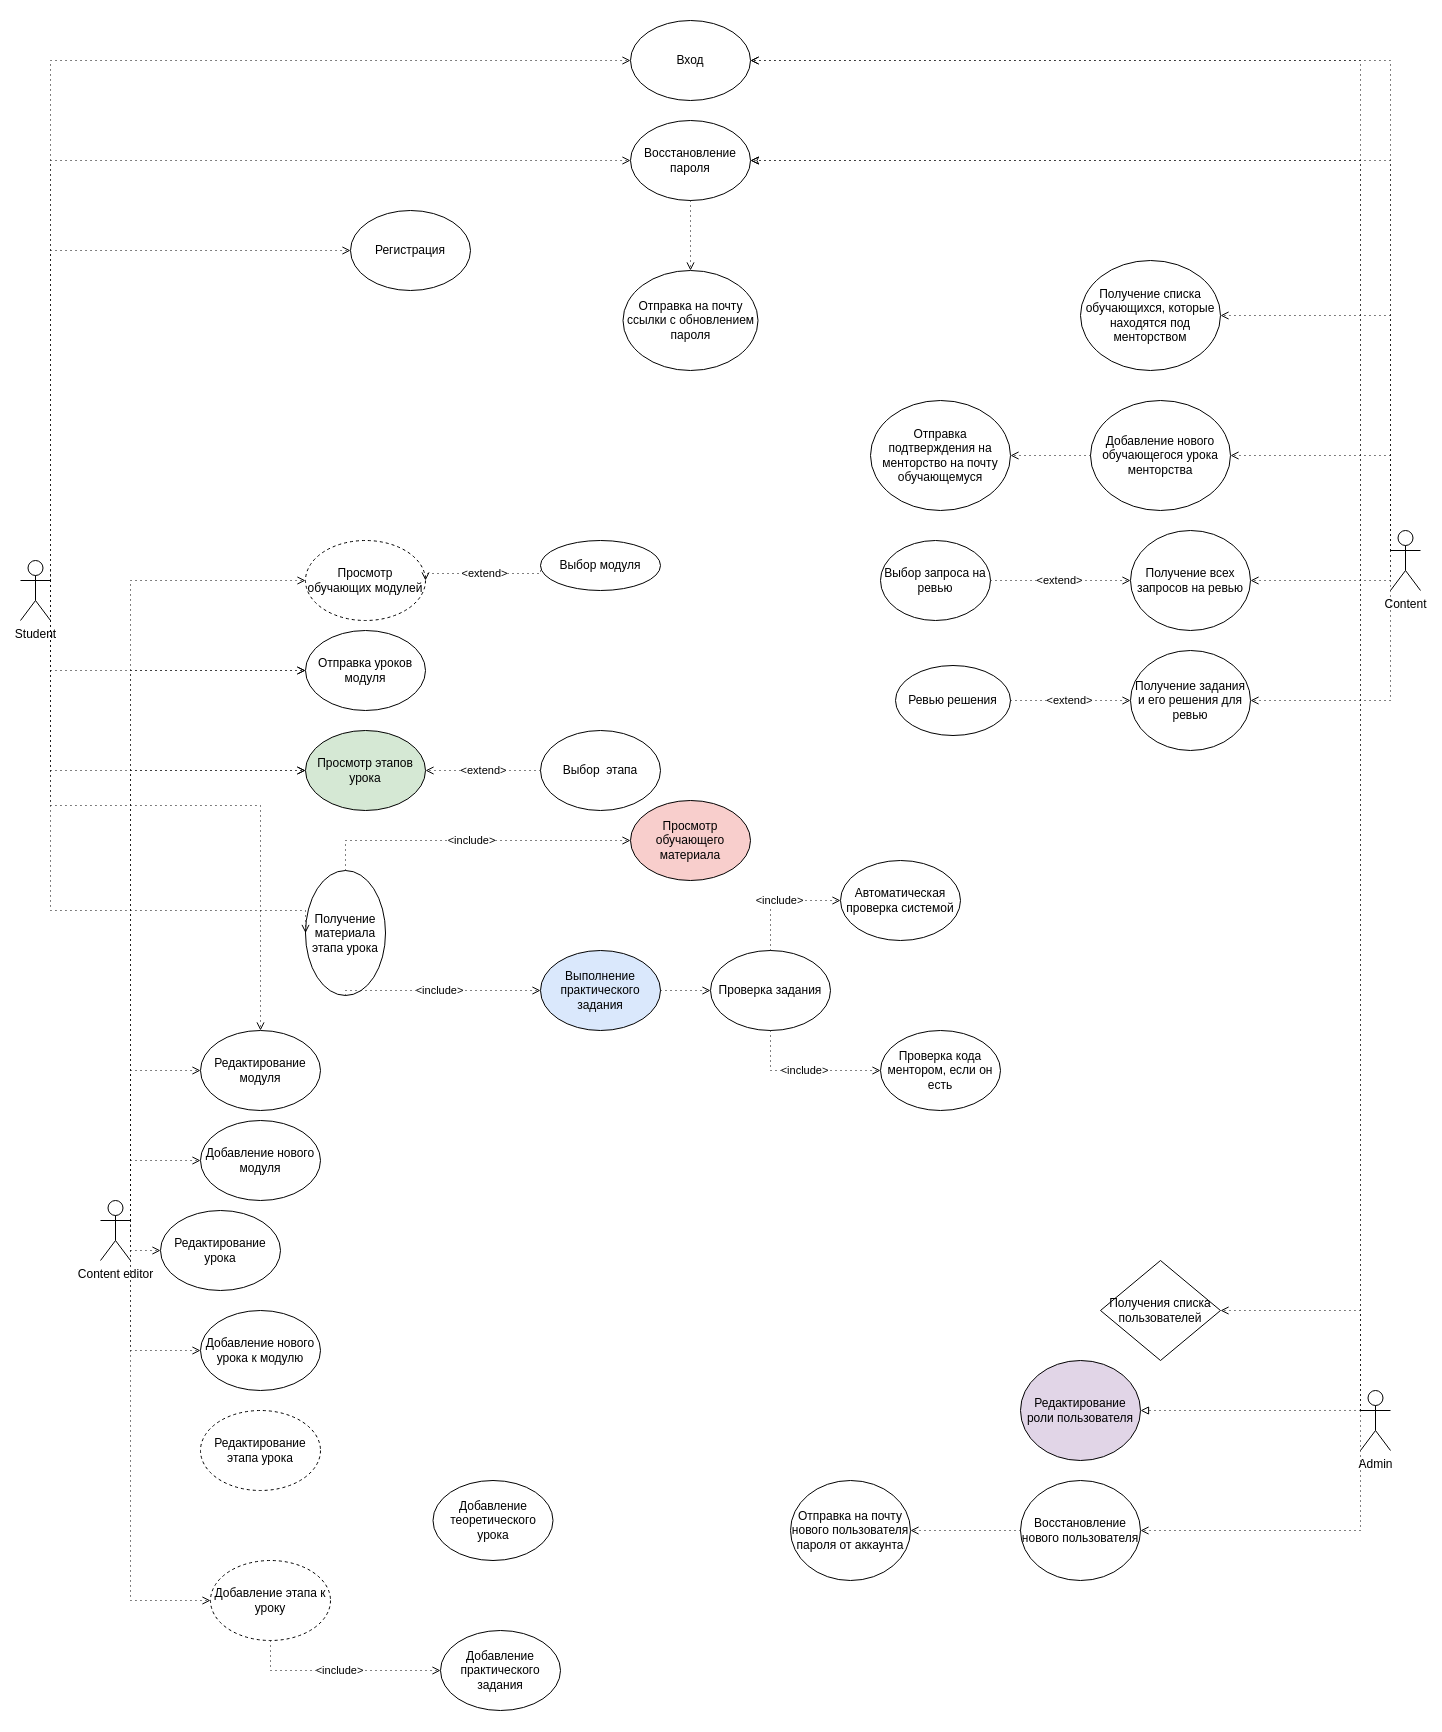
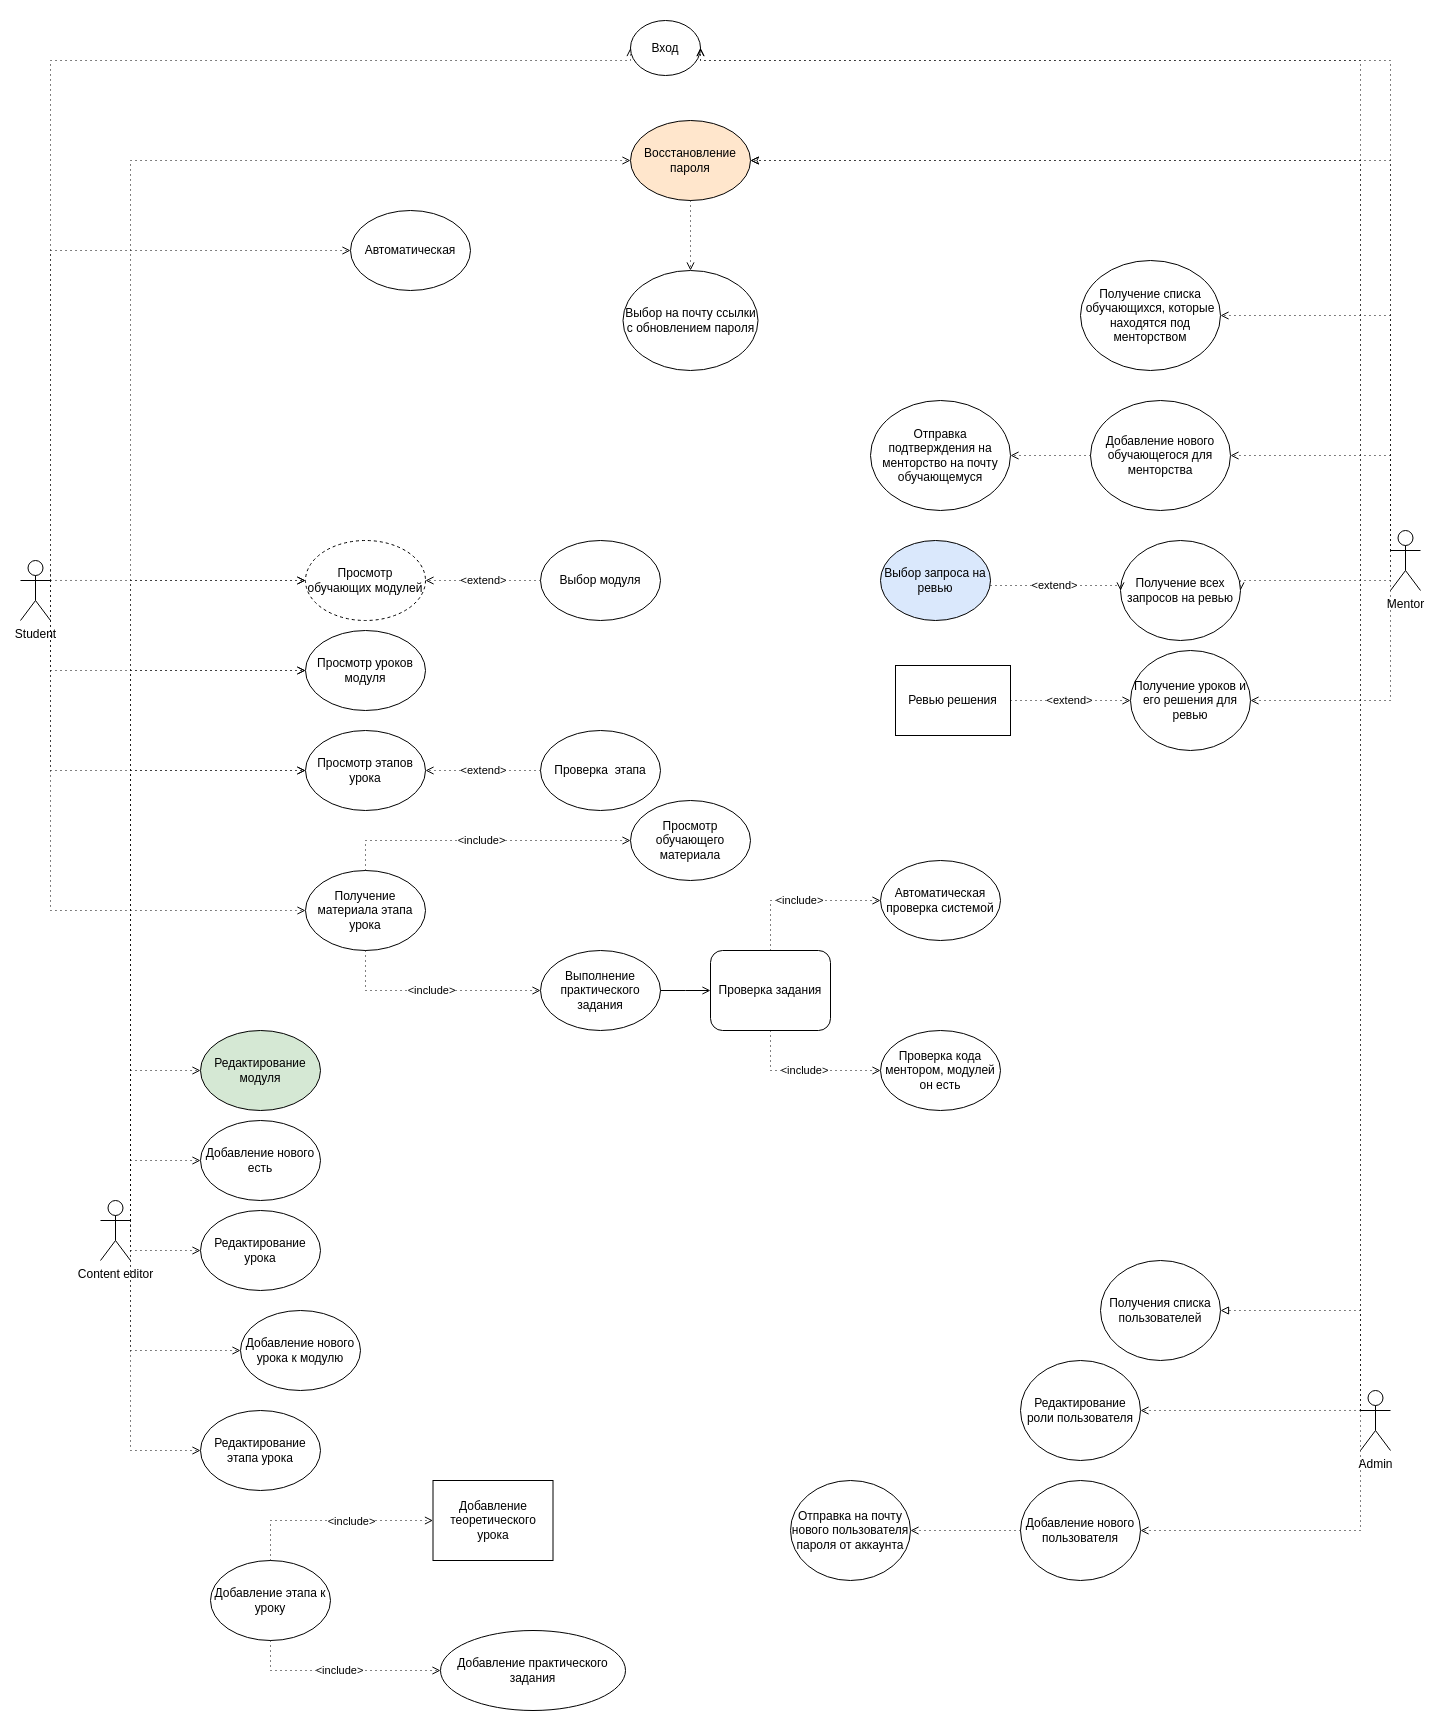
node "Вход": size 120x80 -> 70x55
edge "Student" -> "Восстановление пароля": removed
node "Восстановление пароля": fillcolor #ffffff -> #ffe6cc
node "Регистрация": label "Регистрация" -> "Автоматическая"
node "Отправка на почту ссылки с обновлением пароля": label "Отправка на почту ссылки с обновлением пароля" -> "Выбор на почту ссылки с обновлением пароля"
edge "Content editor" -> "Восстановление пароля": added
node "Добавление нового обучающегося урока менторства": label "Добавление нового обучающегося урока менторства" -> "Добавление нового обучающегося для менторства"
node "Выбор модуля": size 120x50 -> 120x80
node "Выбор запроса на ревью": fillcolor #ffffff -> #dae8fc
node "Получение всех запросов на ревью": moved (1191, 581) -> (1181, 591)
node "Content": label "Content" -> "Mentor"
node "Отправка уроков модуля": label "Отправка уроков модуля" -> "Просмотр уроков модуля"
node "Ревью решения": shape ellipse -> rectangle
node "Получение задания и его решения для ревью": label "Получение задания и его решения для ревью" -> "Получение уроков и его решения для ревью"
node "Просмотр этапов урока": fillcolor #d5e8d4 -> #ffffff
node "Выбор этапа": label "Выбор этапа" -> "Проверка этапа"
edge "Student" -> "Редактирование модуля": now "Student" -> "Просмотр обучающих модулей"
node "Просмотр обучающего материала": fillcolor #f8cecc -> #ffffff
node "Автоматическая проверка системой": moved (901, 901) -> (941, 901)
node "Получение материала этапа урока": size 80x125 -> 120x80
node "Выполнение практического задания": fillcolor #dae8fc -> #ffffff
edge "Выполнение практического задания" -> "Проверка задания": style dashed -> solid
node "Проверка задания": shape ellipse -> rounded rectangle
node "Редактирование модуля": fillcolor #ffffff -> #d5e8d4
node "Проверка кода ментором, если он есть": label "Проверка кода ментором, если он есть" -> "Проверка кода ментором, модулей он есть"
node "Добавление нового модуля": label "Добавление нового модуля" -> "Добавление нового есть"
node "Редактирование урока": moved (221, 1251) -> (261, 1251)
node "Получения списка пользователей": shape diamond -> ellipse
edge "Admin" -> "Получения списка пользователей": arrowhead open -> block
node "Добавление нового урока к модулю": moved (261, 1351) -> (301, 1351)
edge "Admin" -> "Редактирование роли пользователя": arrowhead block -> open
node "Редактирование роли пользователя": fillcolor #e1d5e7 -> #ffffff
edge "Content editor" -> "Редактирование этапа урока": added
node "Редактирование этапа урока": style dashed -> solid
edge "Добавление этапа к уроку" -> "Добавление теоретического урока": added, label "<include>"
node "Добавление теоретического урока": shape ellipse -> rectangle
node "Восстановление нового пользователя": label "Восстановление нового пользователя" -> "Добавление нового пользователя"
edge "Content editor" -> "Добавление этапа к уроку": removed
node "Добавление этапа к уроку": style dashed -> solid
node "Добавление практического задания": size 120x80 -> 185x80
